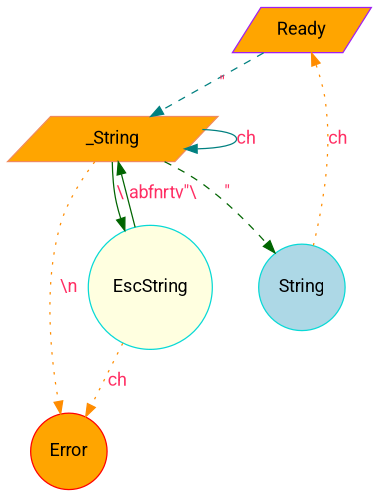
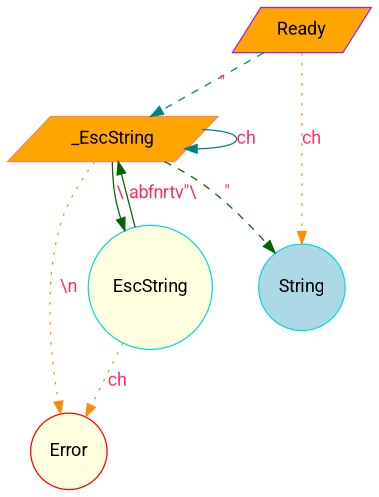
node "_String": label "_String" -> "_EscString"
edge "String" -> "Ready": reversed
node "Error": fillcolor orange -> lightyellow
